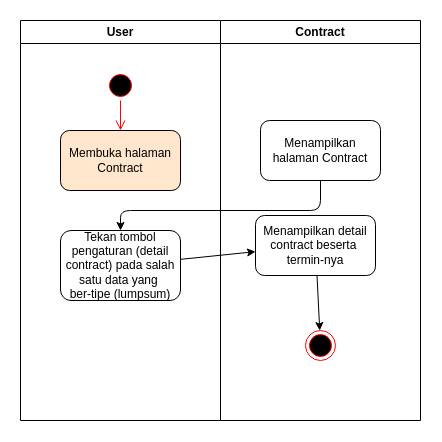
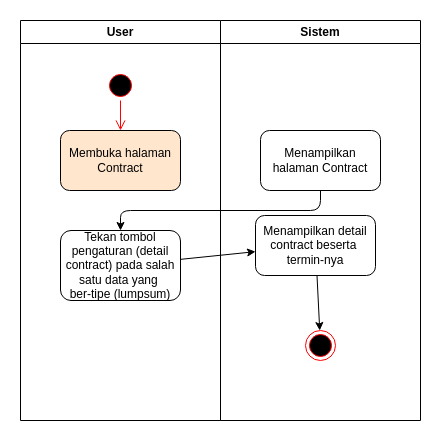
node "Contract": label "Contract" -> "Sistem"
node "Menampilkan halaman Contract": moved (321, 151) -> (321, 161)
